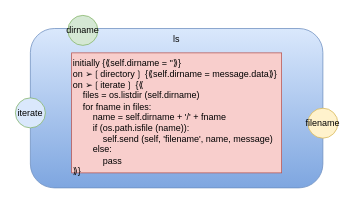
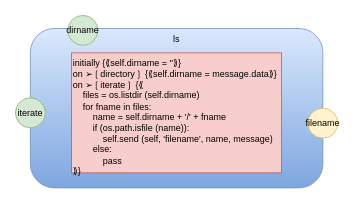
node "iterate": fillcolor #dae8fc -> #d5e8d4
